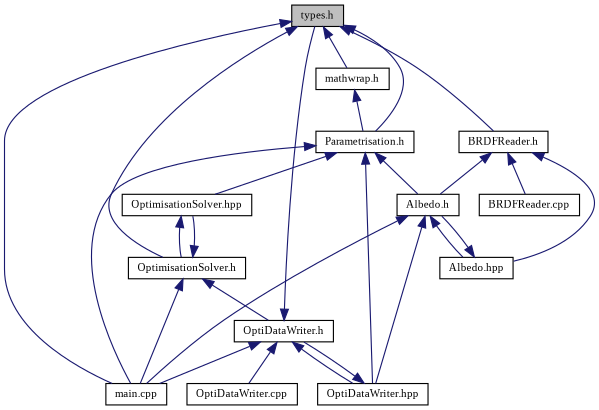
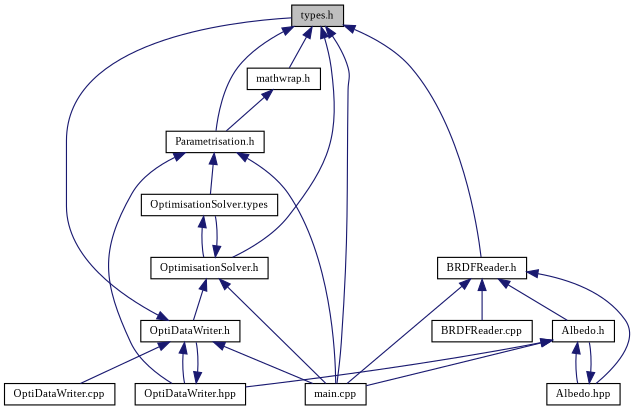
edge "Albedo.h" -> "Parametrisation.h": removed
node "OptimisationSolver.hpp": label "OptimisationSolver.hpp" -> "OptimisationSolver.types"
edge "main.cpp" -> "BRDFReader.h": added
